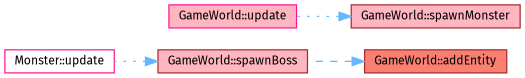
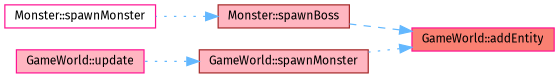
edge "GameWorld::spawnMonster" -> "GameWorld::addEntity": added
node "Monster::update": label "Monster::update" -> "Monster::spawnMonster"
node "GameWorld::spawnBoss": label "GameWorld::spawnBoss" -> "Monster::spawnBoss"
node "GameWorld::addEntity": color brown -> deeppink
